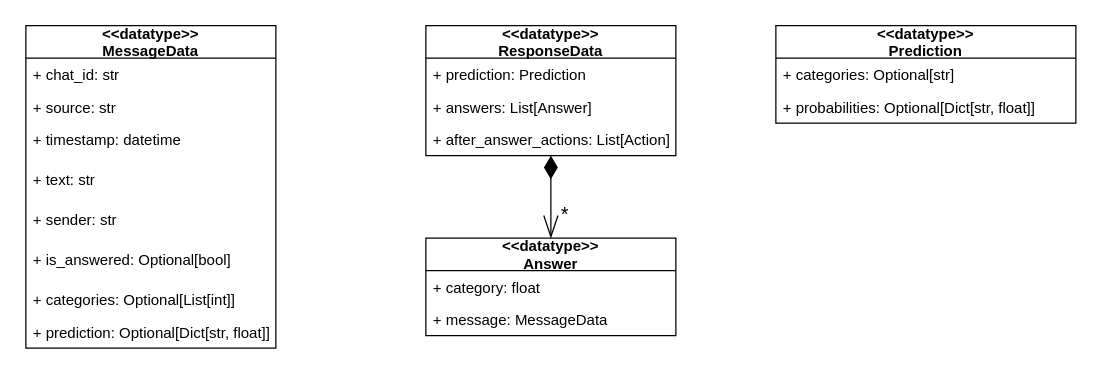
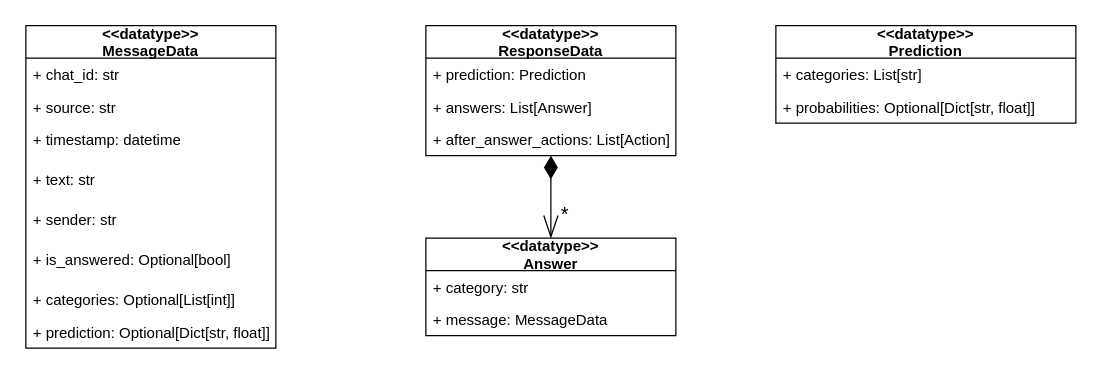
node "+ categories: Optional[str]": label "+ categories: Optional[str]" -> "+ categories: List[str]"
node "+ category: float": label "+ category: float" -> "+ category: str"
